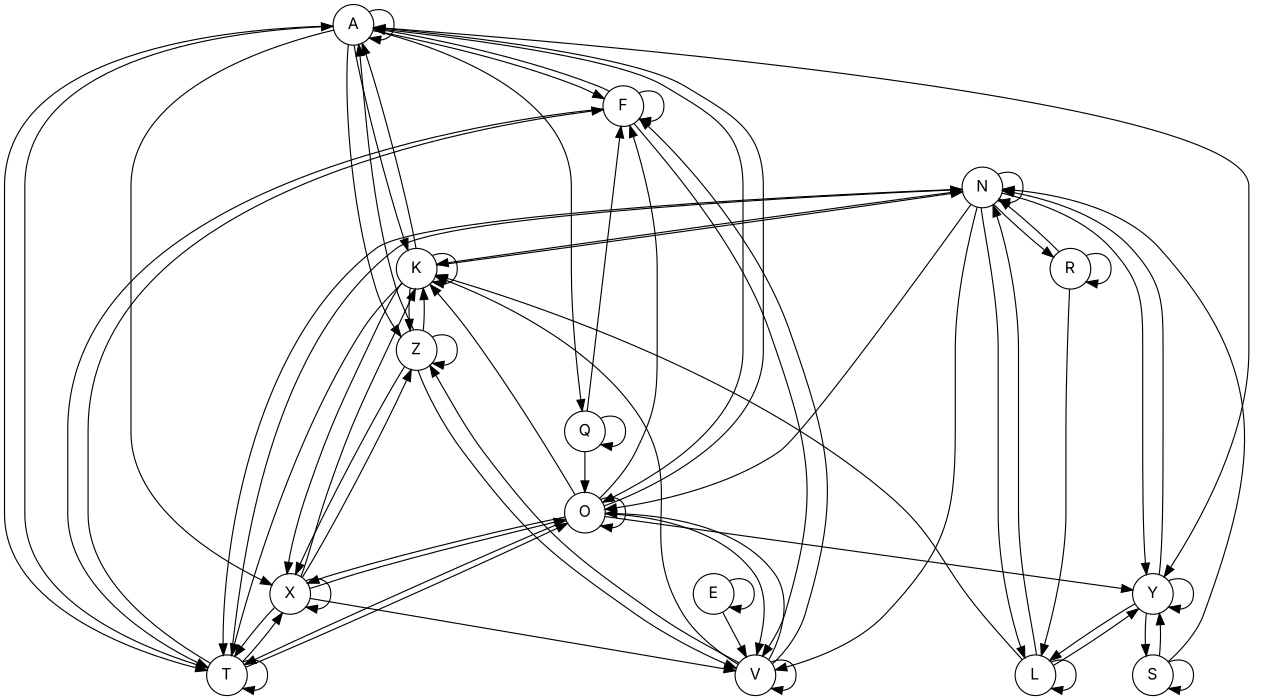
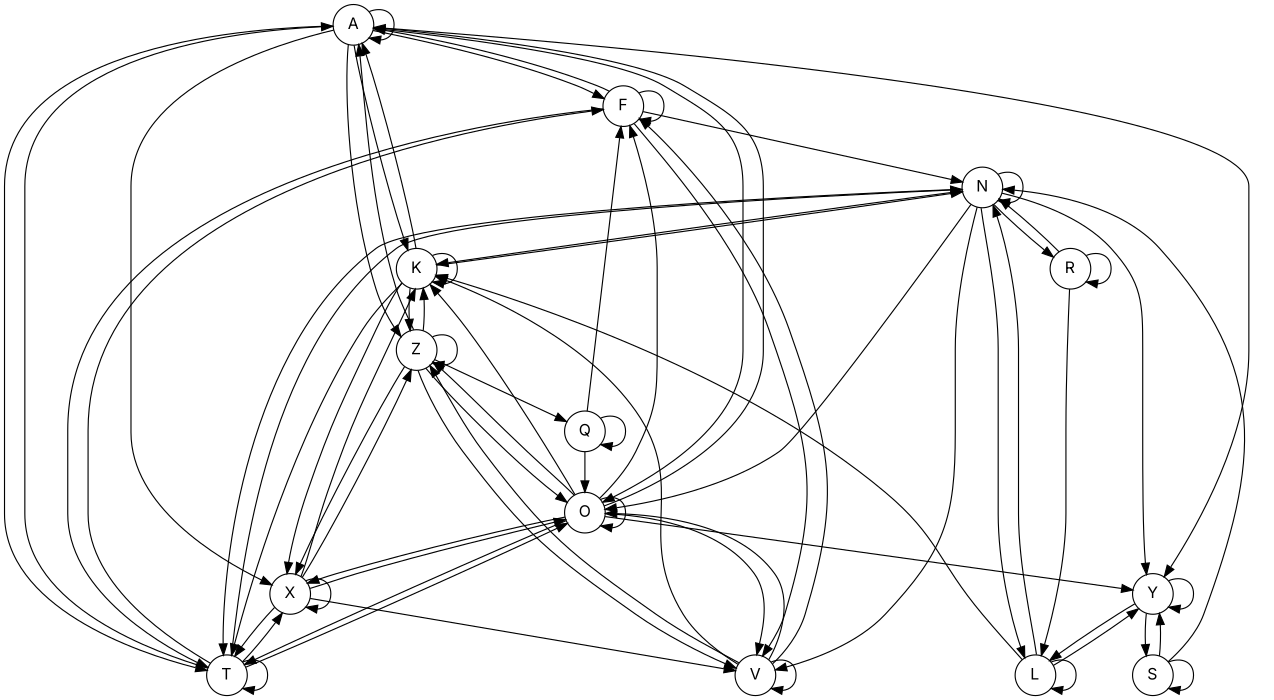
edge "A" -> "Q": now "Z" -> "Q"
edge "Y" -> "N": now "F" -> "N"
edge "O" -> "Z": added
edge "Z" -> "O": added
node "E": removed
